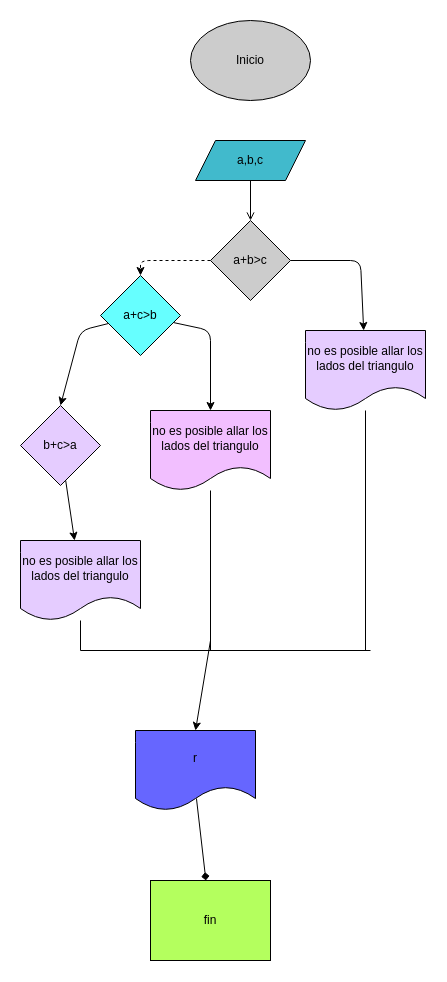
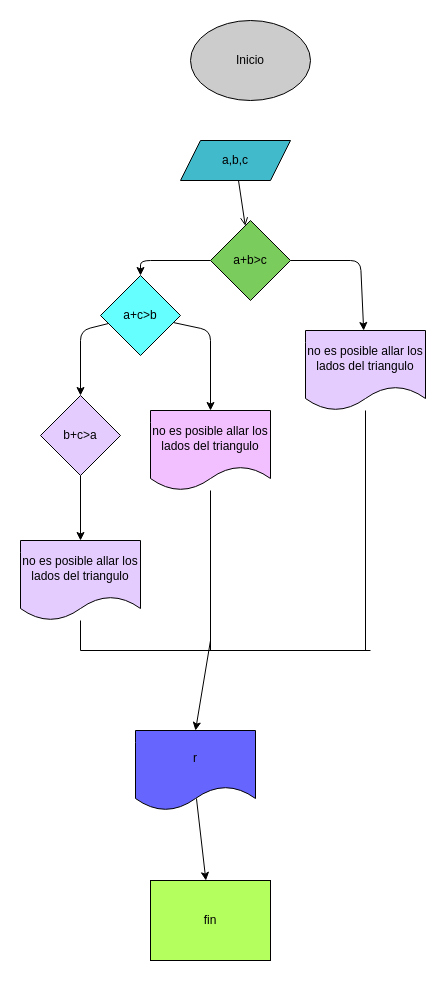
node "a,b,c": moved (251, 161) -> (236, 161)
edge "a+b>c" -> "a+c>b": style dashed -> solid
node "a+b>c": fillcolor #cccccc -> #7acc5c
node "b+c>a": moved (61, 446) -> (81, 436)
edge "r" -> "fin": arrowhead diamond -> classic
